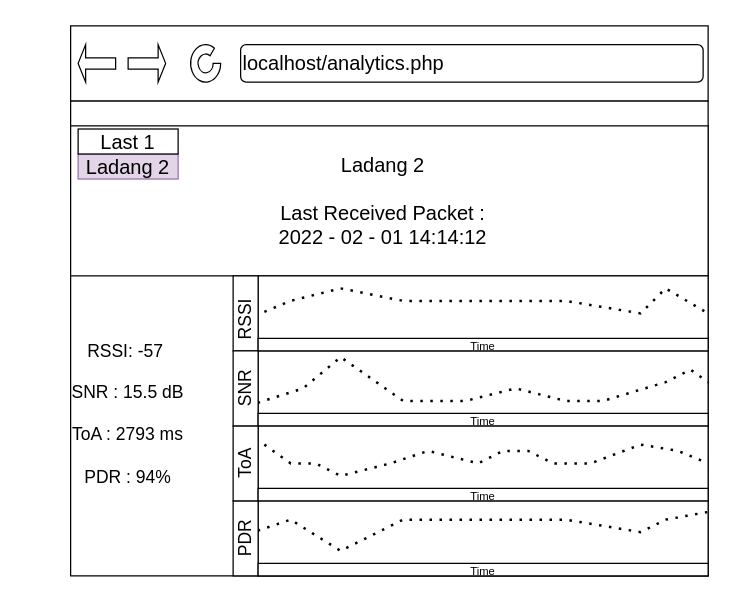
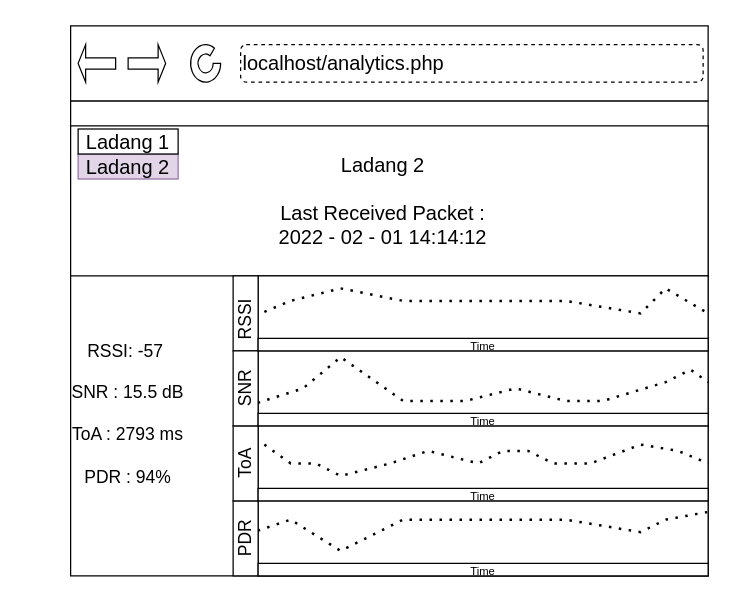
node "localhost/analytics.php": style solid -> dashed
node "Last 1": label "Last 1" -> "Ladang 1"
